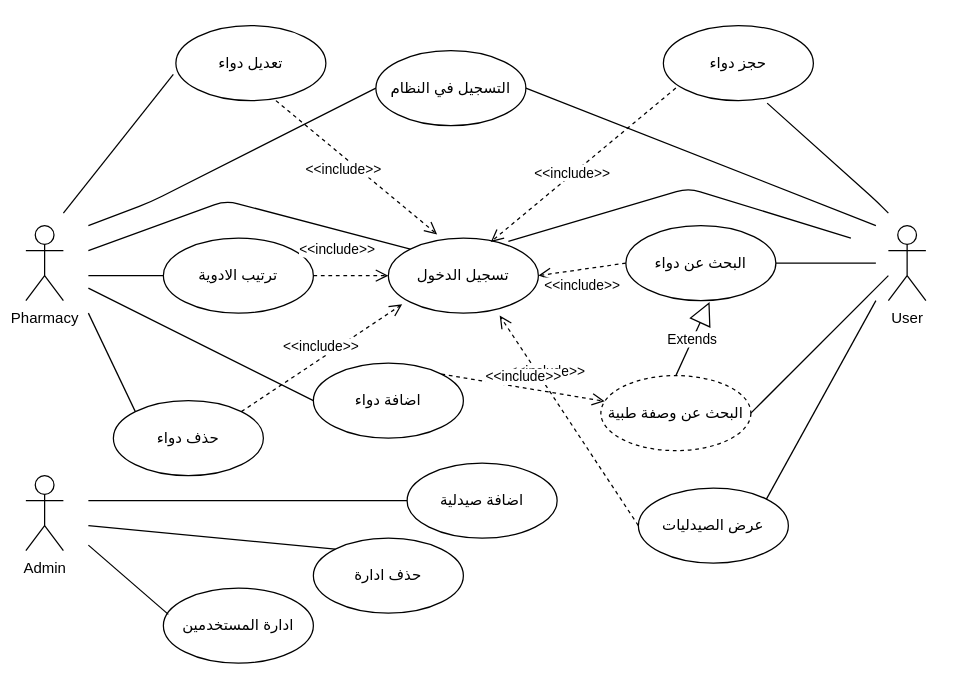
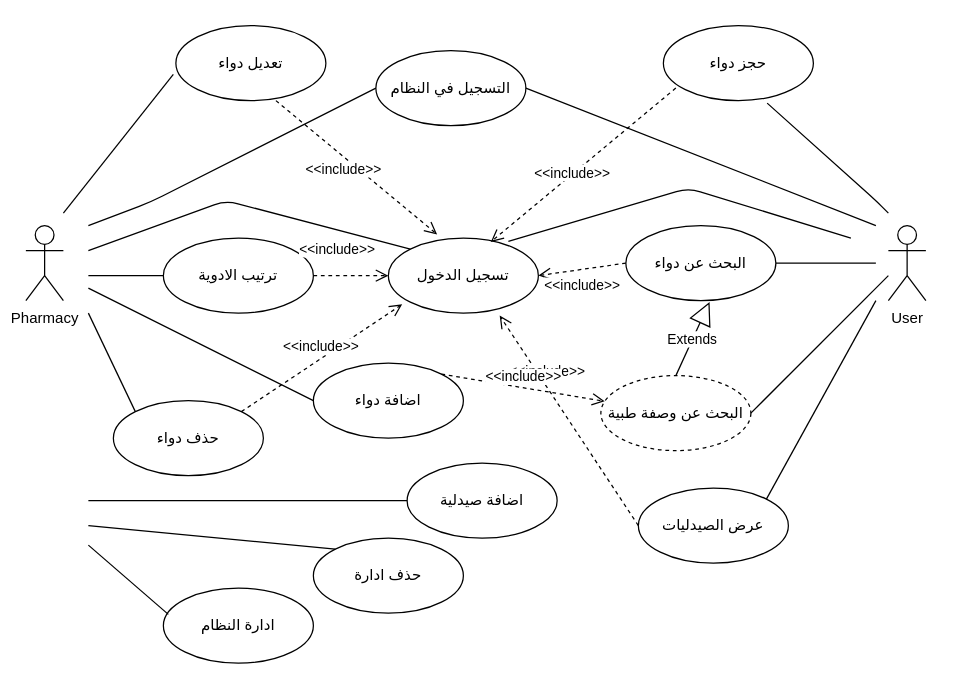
node "Admin": removed
node "ادارة المستخدمين": label "ادارة المستخدمين" -> "ادارة النظام"
